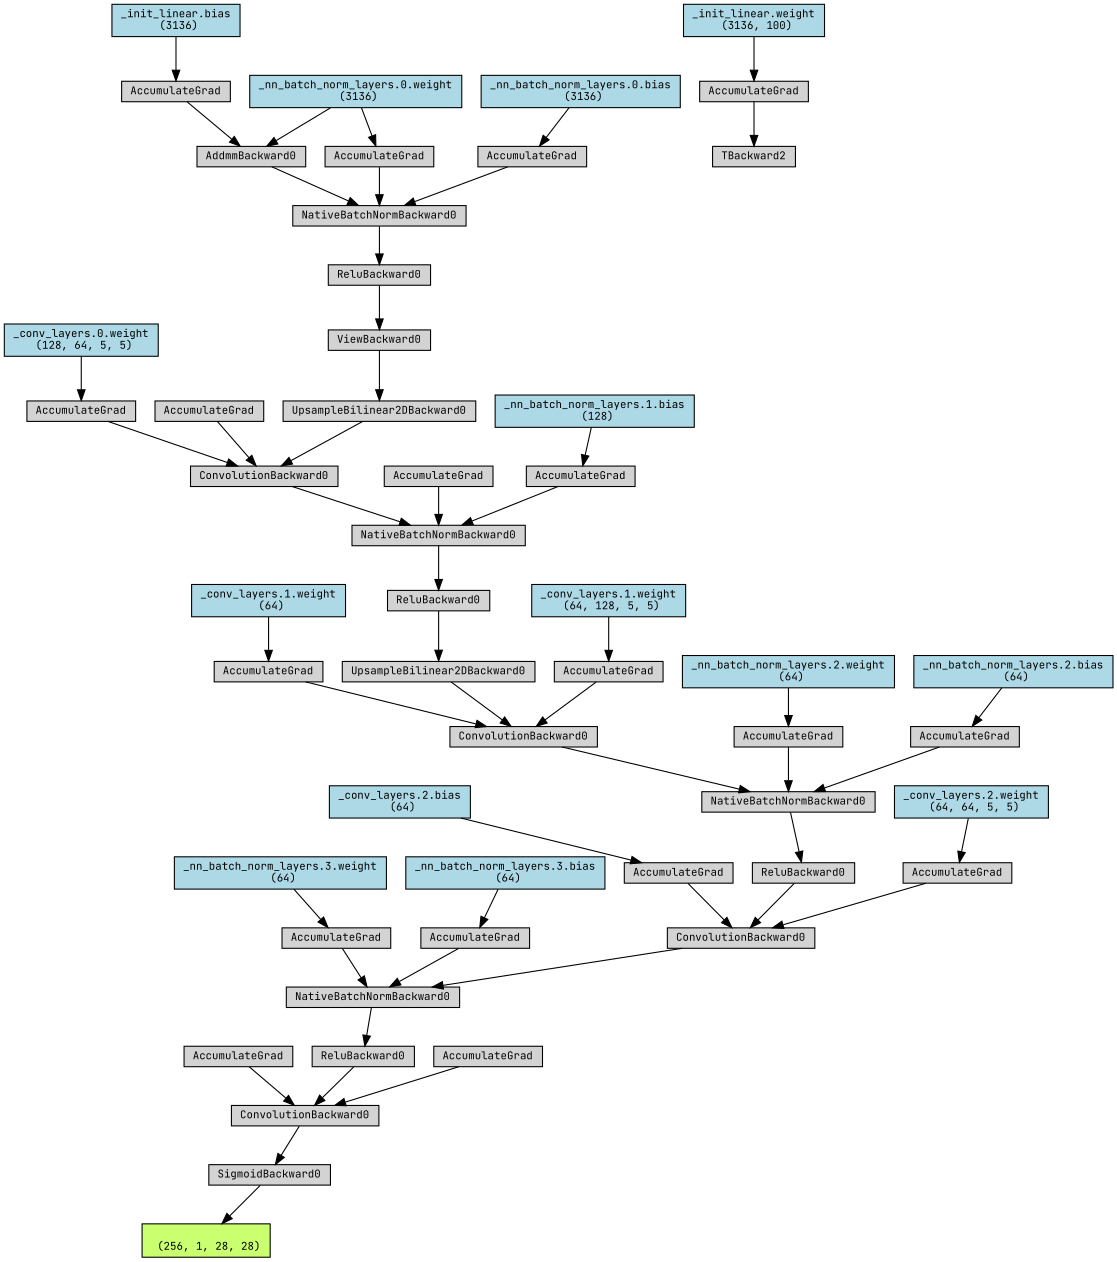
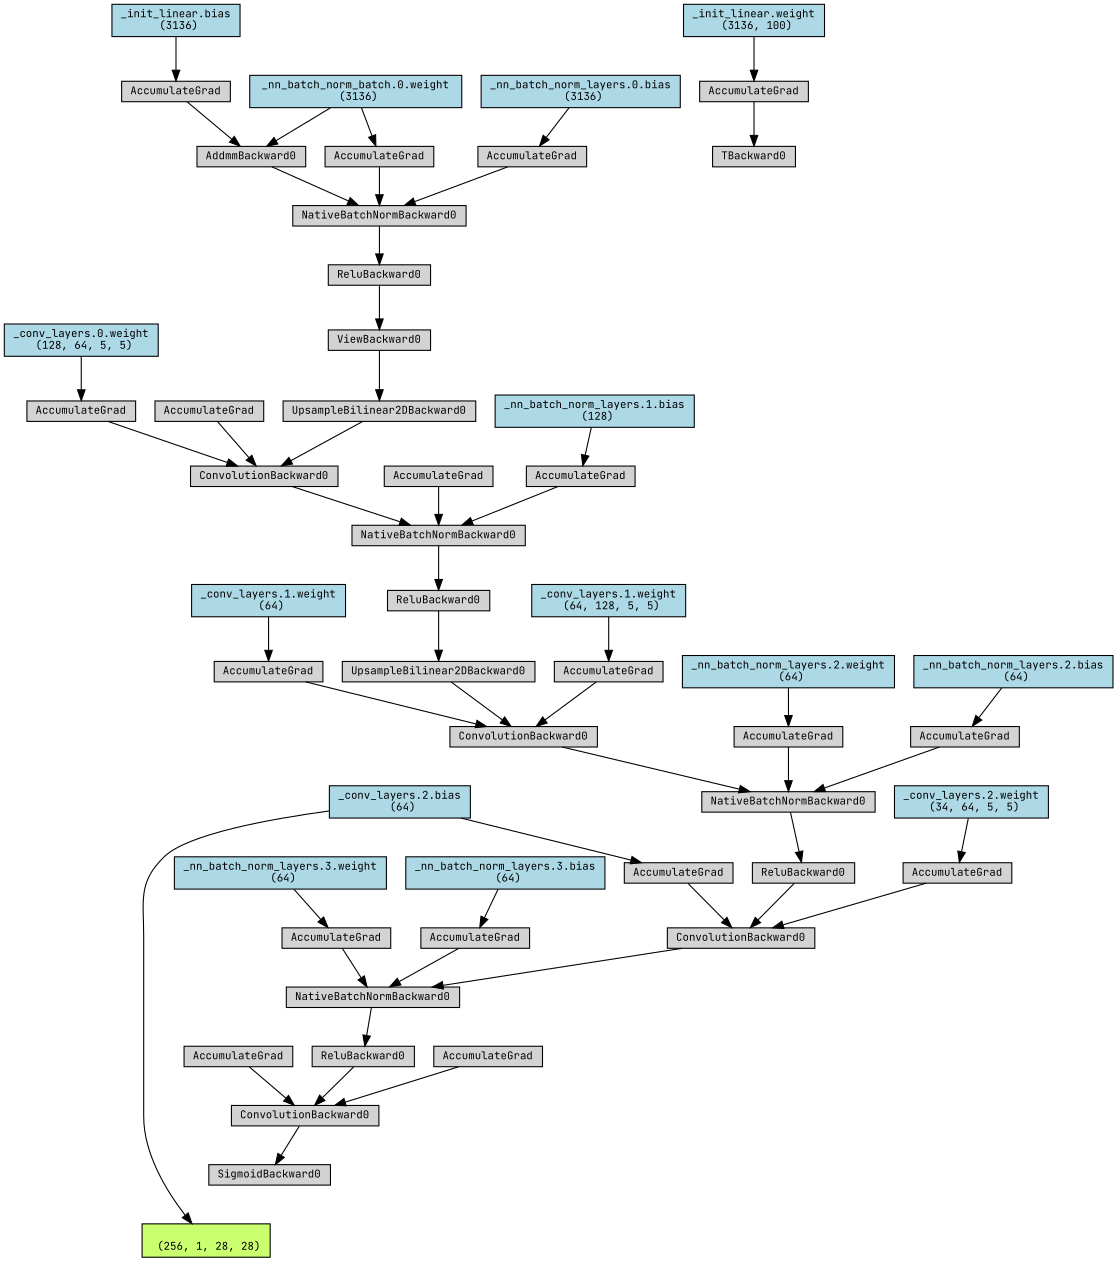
node "_nn_batch_norm_layers.0.weight (3136)": label "_nn_batch_norm_layers.0.weight (3136)" -> "_nn_batch_norm_batch.0.weight (3136)"
node "TBackward2": label "TBackward2" -> "TBackward0"
node "_conv_layers.2.weight (64, 64, 5, 5)": label "_conv_layers.2.weight (64, 64, 5, 5)" -> "_conv_layers.2.weight (34, 64, 5, 5)"
edge "SigmoidBackward0" -> "(256, 1, 28, 28)": now "_conv_layers.2.bias (64)" -> "(256, 1, 28, 28)"
